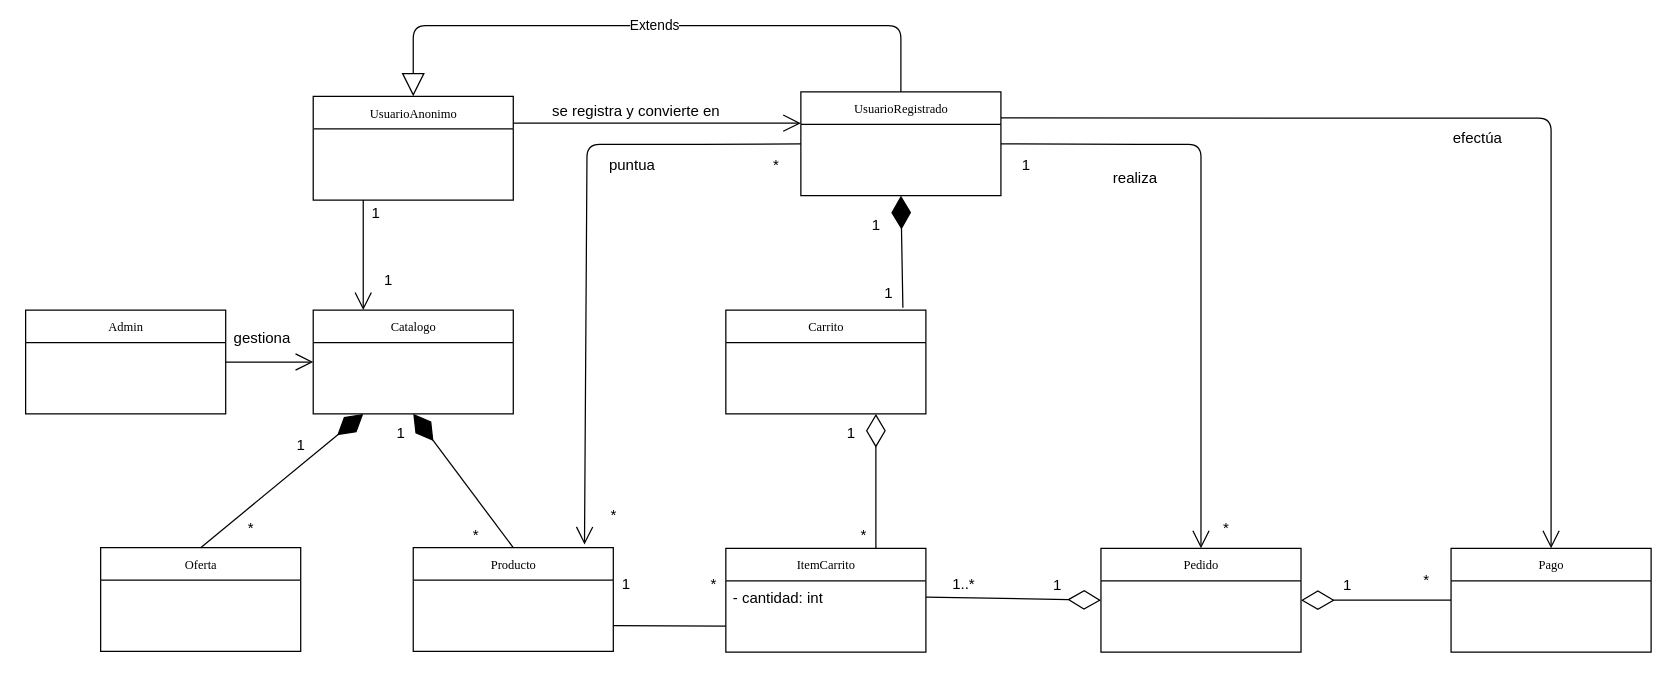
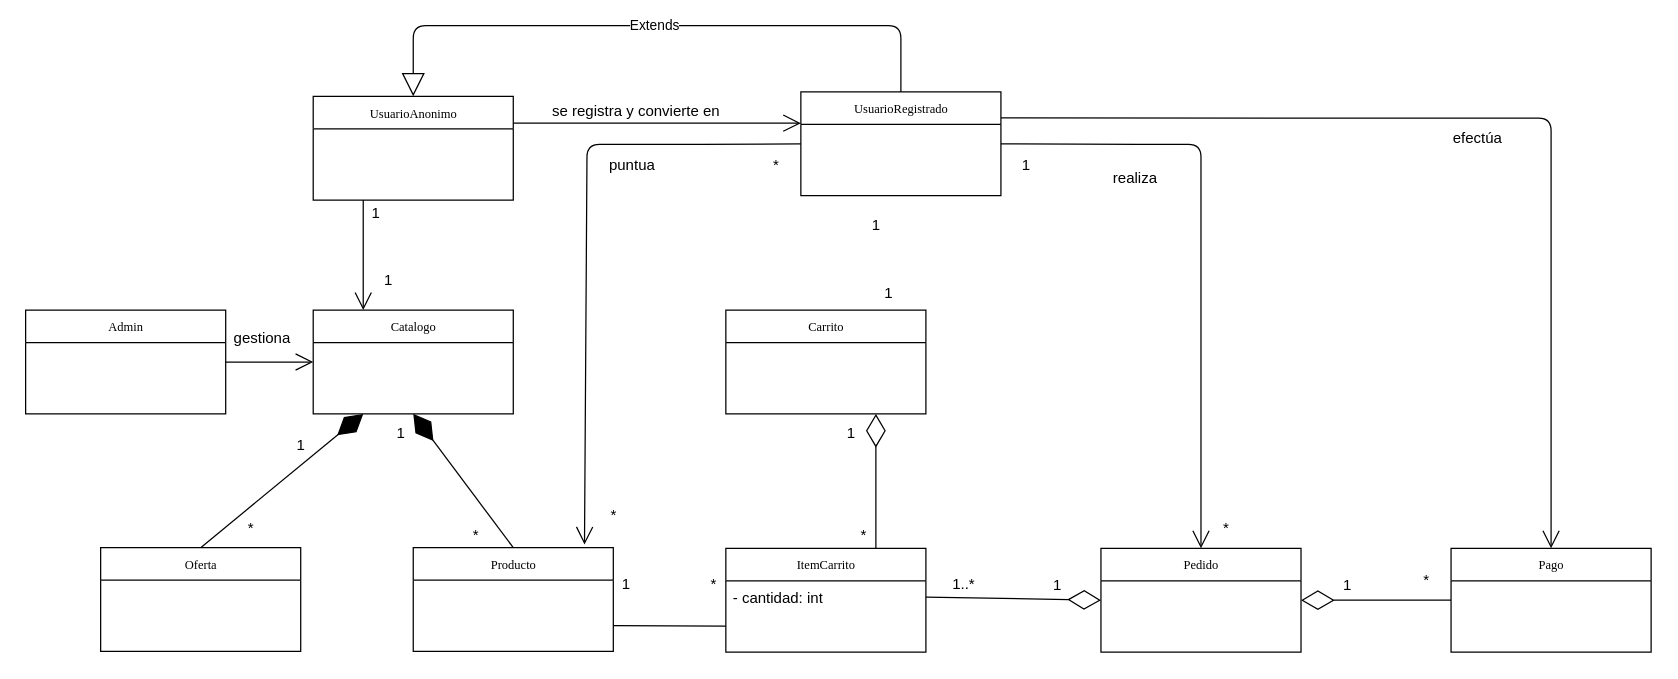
edge "Carrito" -> "UsuarioRegistrado": removed
